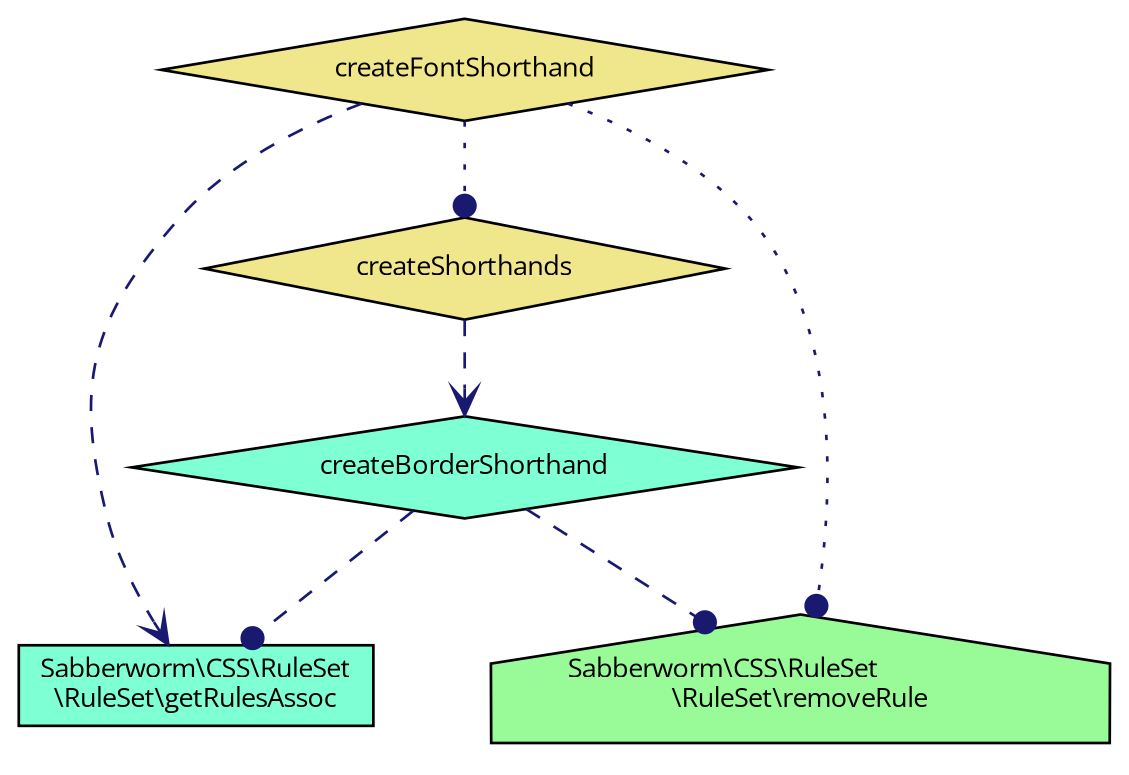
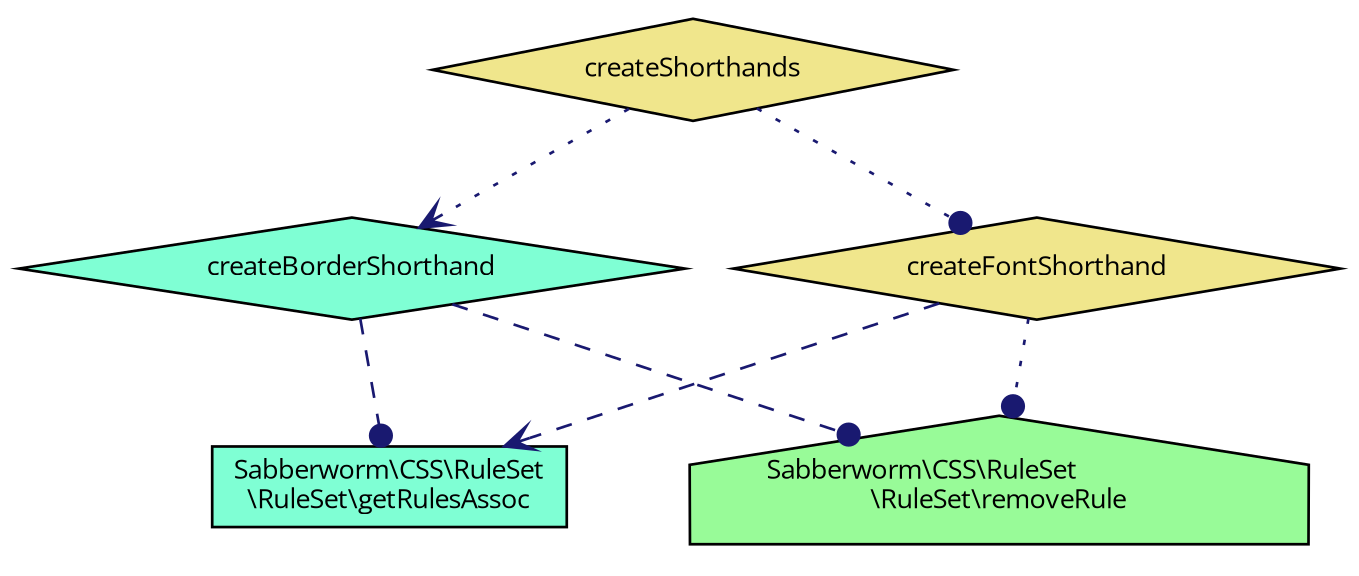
edge "createFontShorthand" -> "createShorthands": reversed
edge "createShorthands" -> "createBorderShorthand": style dashed -> dotted
